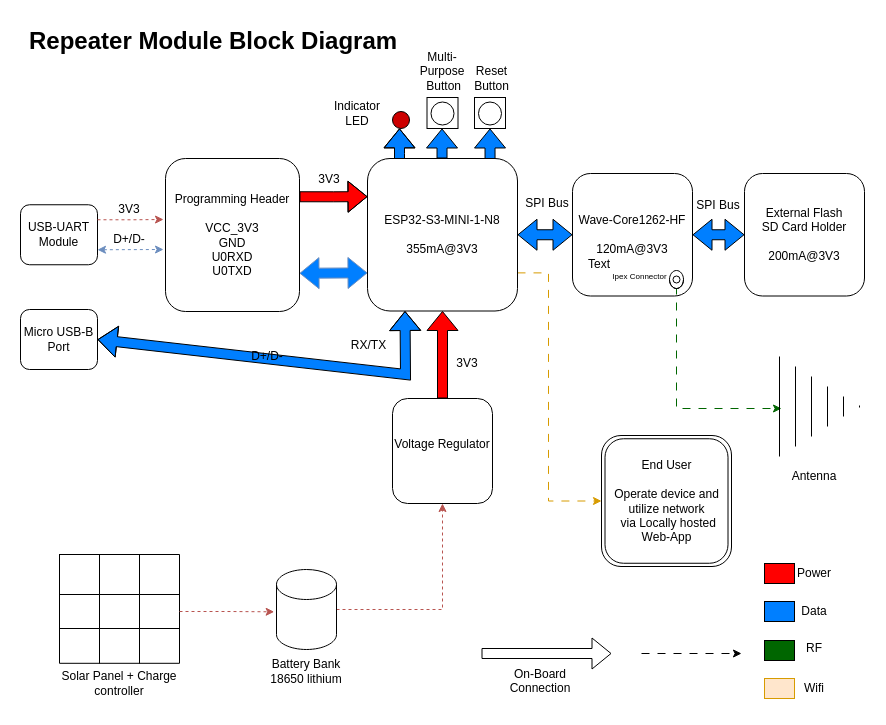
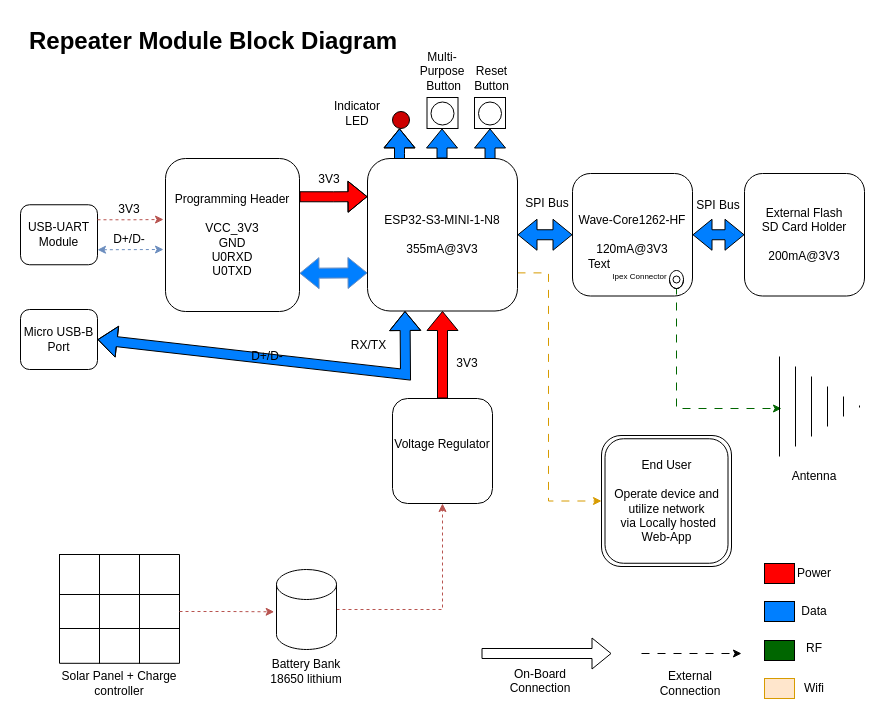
node "External Connection": added
